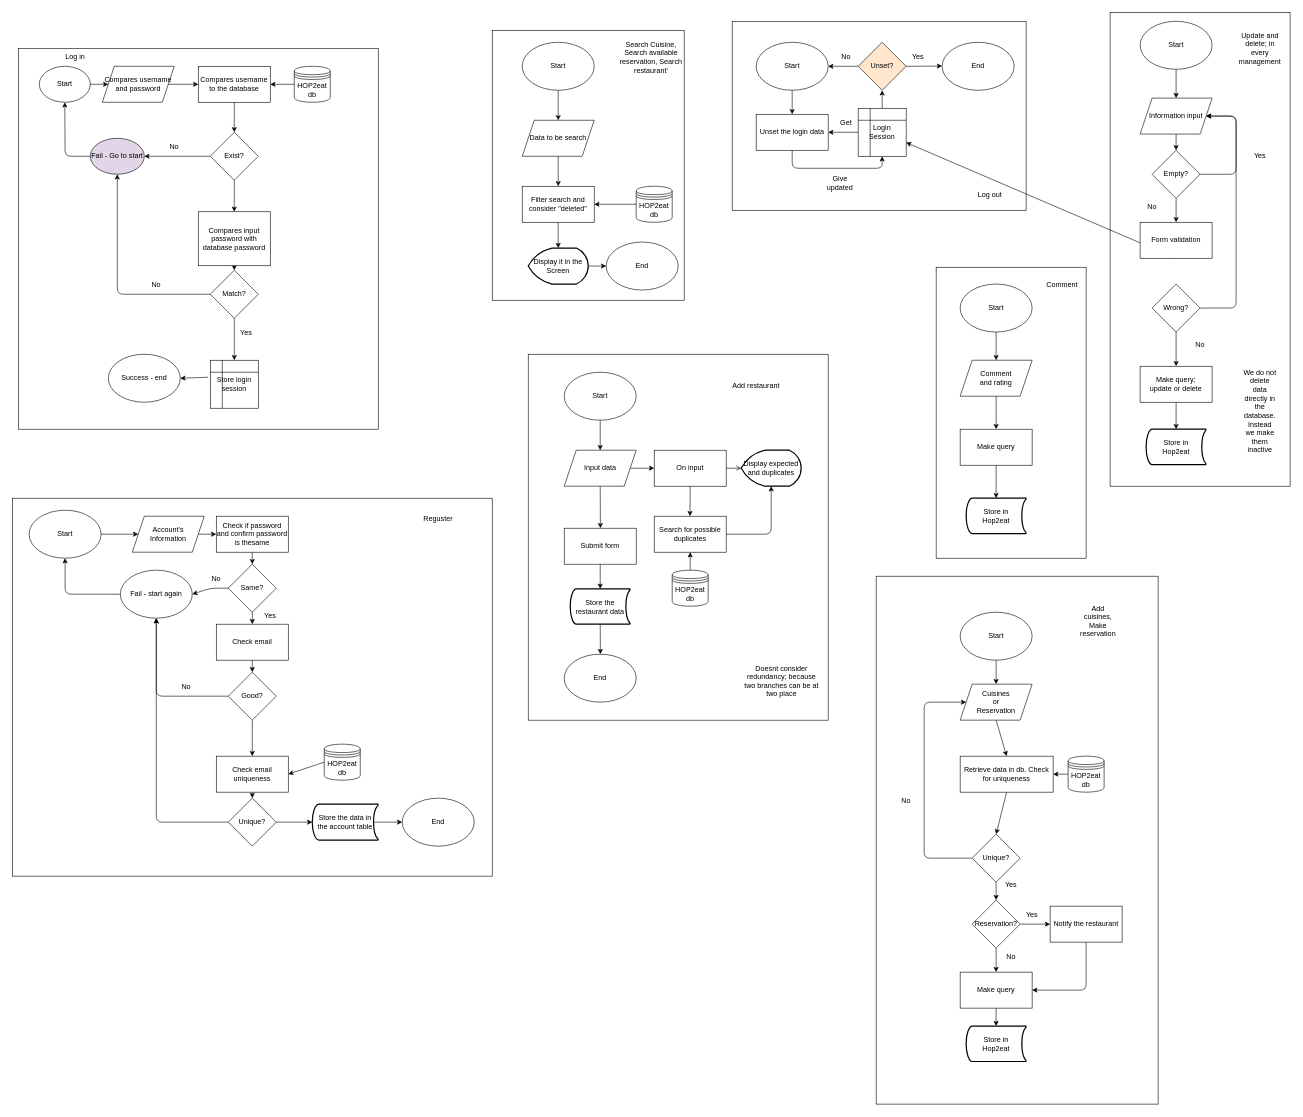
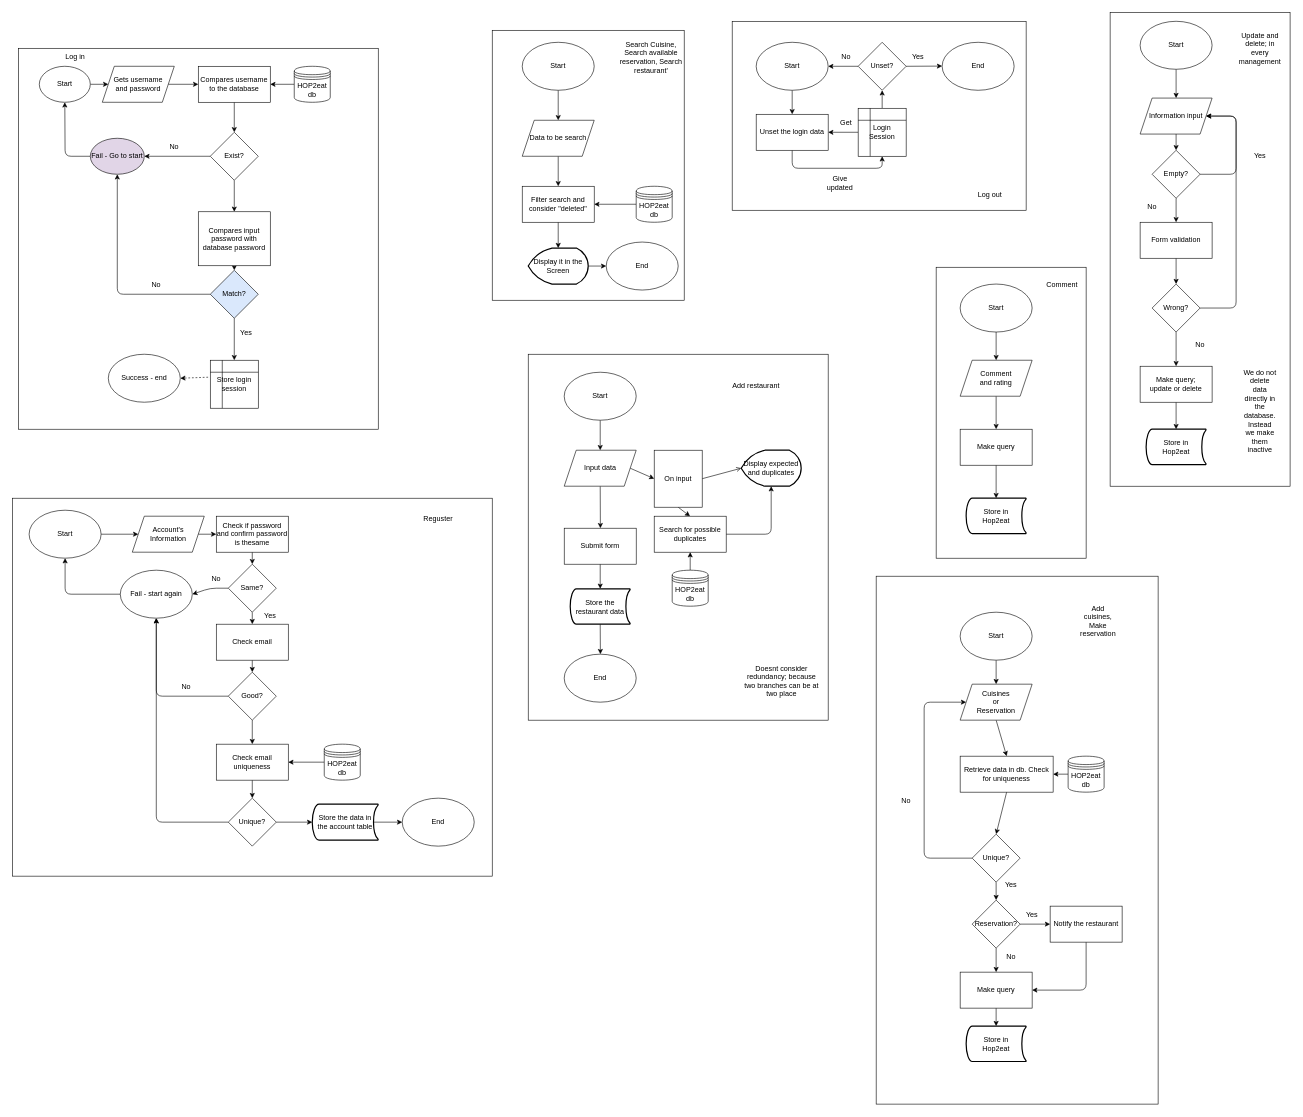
node "Unset?": fillcolor #ffe6cc -> #ffffff
node "Compares username and password": label "Compares username and password" -> "Gets username and password"
edge "Form validation" -> "Login Session": now "Form validation" -> "Wrong?"
node "Match?": fillcolor #ffffff -> #dae8fc
edge "Store login session" -> "Success - end": style solid -> dashed
node "On input": size 72x36 -> 48x57
node "Check email uniqueness": moved (252, 774) -> (252, 762)
